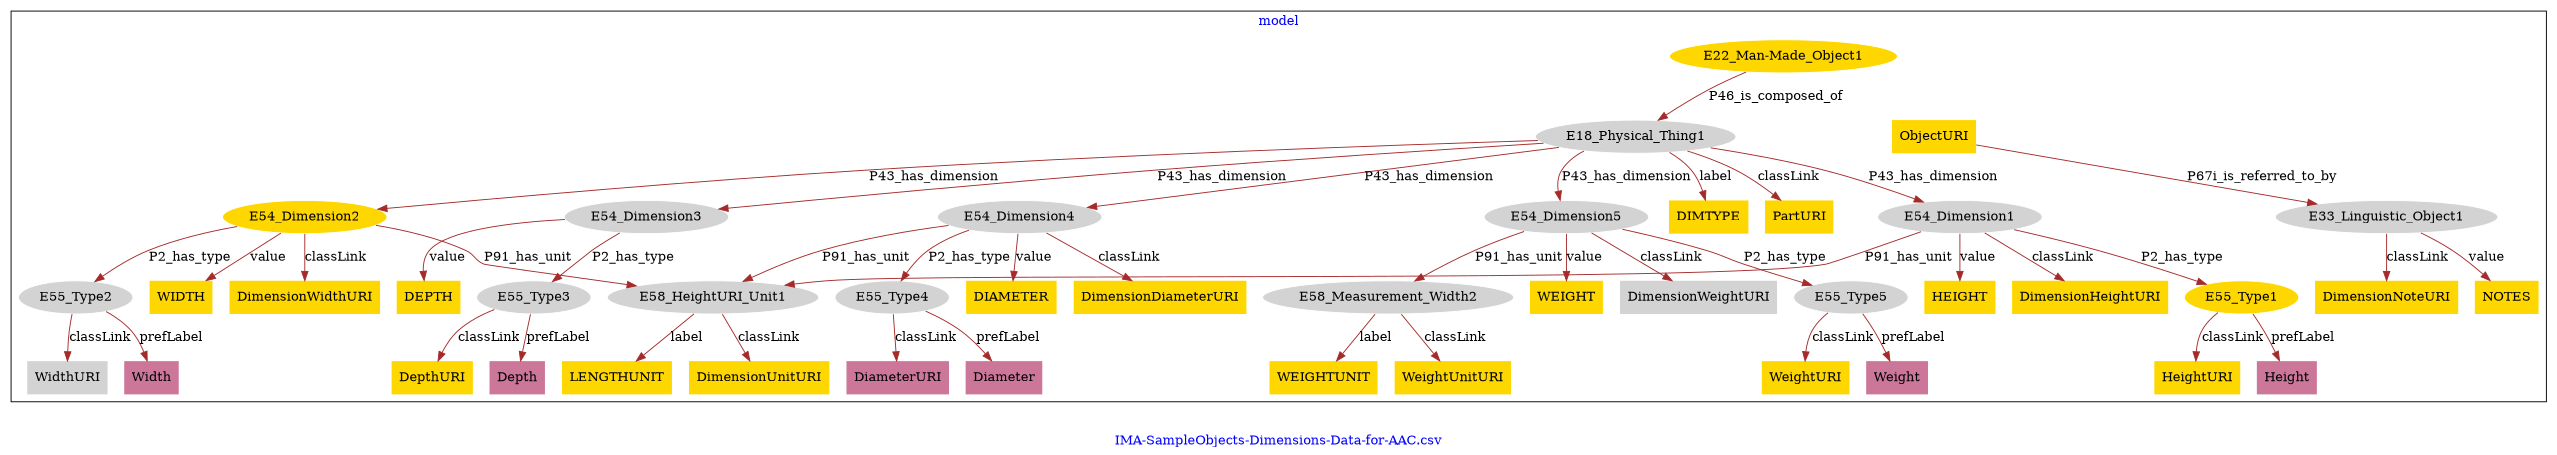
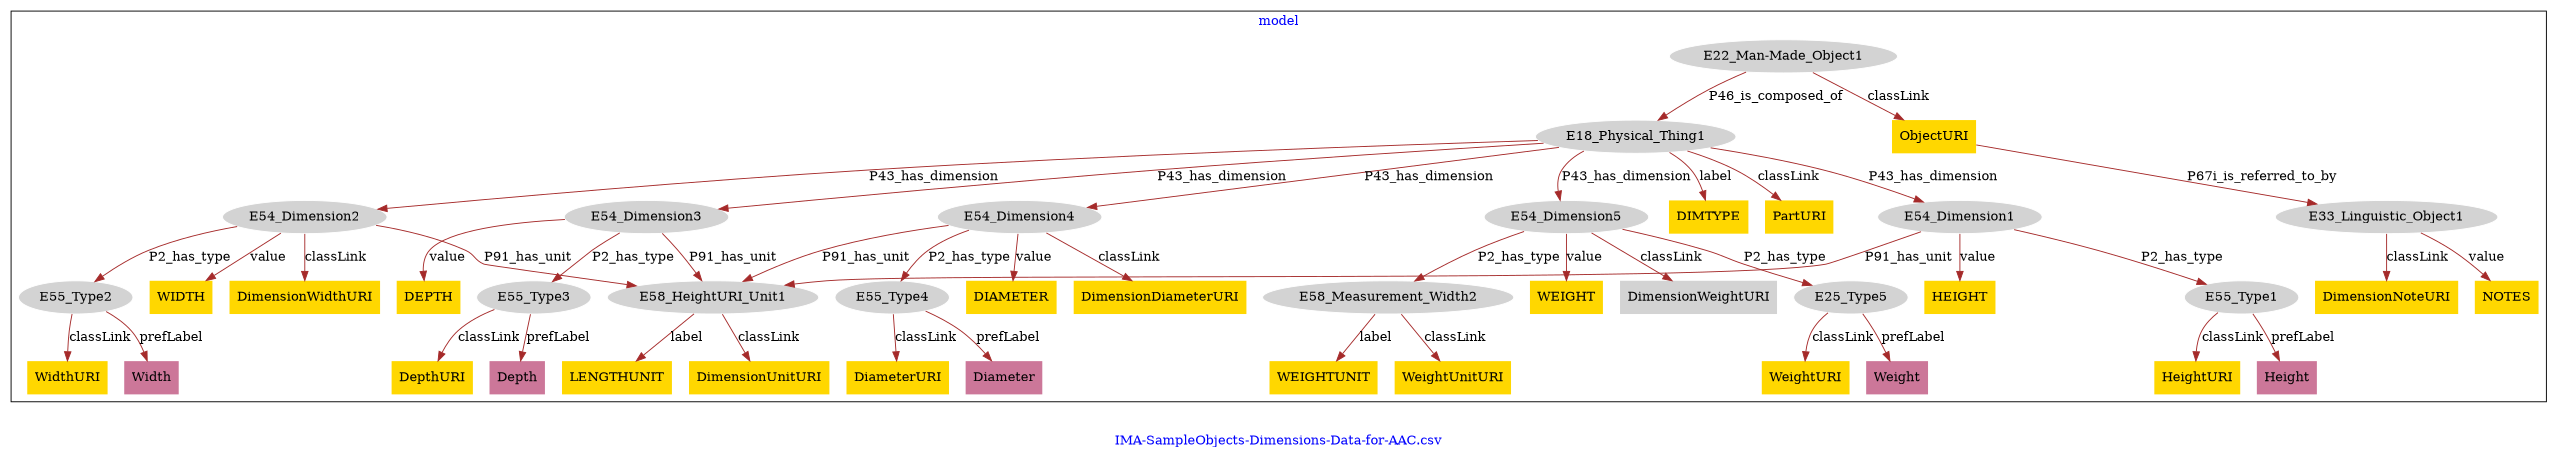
node "E22_Man-Made_Object1": fillcolor gold -> lightgray
edge "E22_Man-Made_Object1" -> "ObjectURI": added, label "classLink"
node "E54_Dimension2": fillcolor gold -> lightgray
edge "E54_Dimension3" -> "E58_HeightURI_Unit1": added, label "P91_has_unit"
edge "E54_Dimension5" -> "E58_Measurement_Width2": label "P91_has_unit" -> "P2_has_type"
node "E55_Type5": label "E55_Type5" -> "E25_Type5"
node "DimensionHeightURI": removed
node "E55_Type1": fillcolor gold -> lightgray
node "WidthURI": fillcolor lightgray -> gold
node "DiameterURI": fillcolor #cc7799 -> gold
